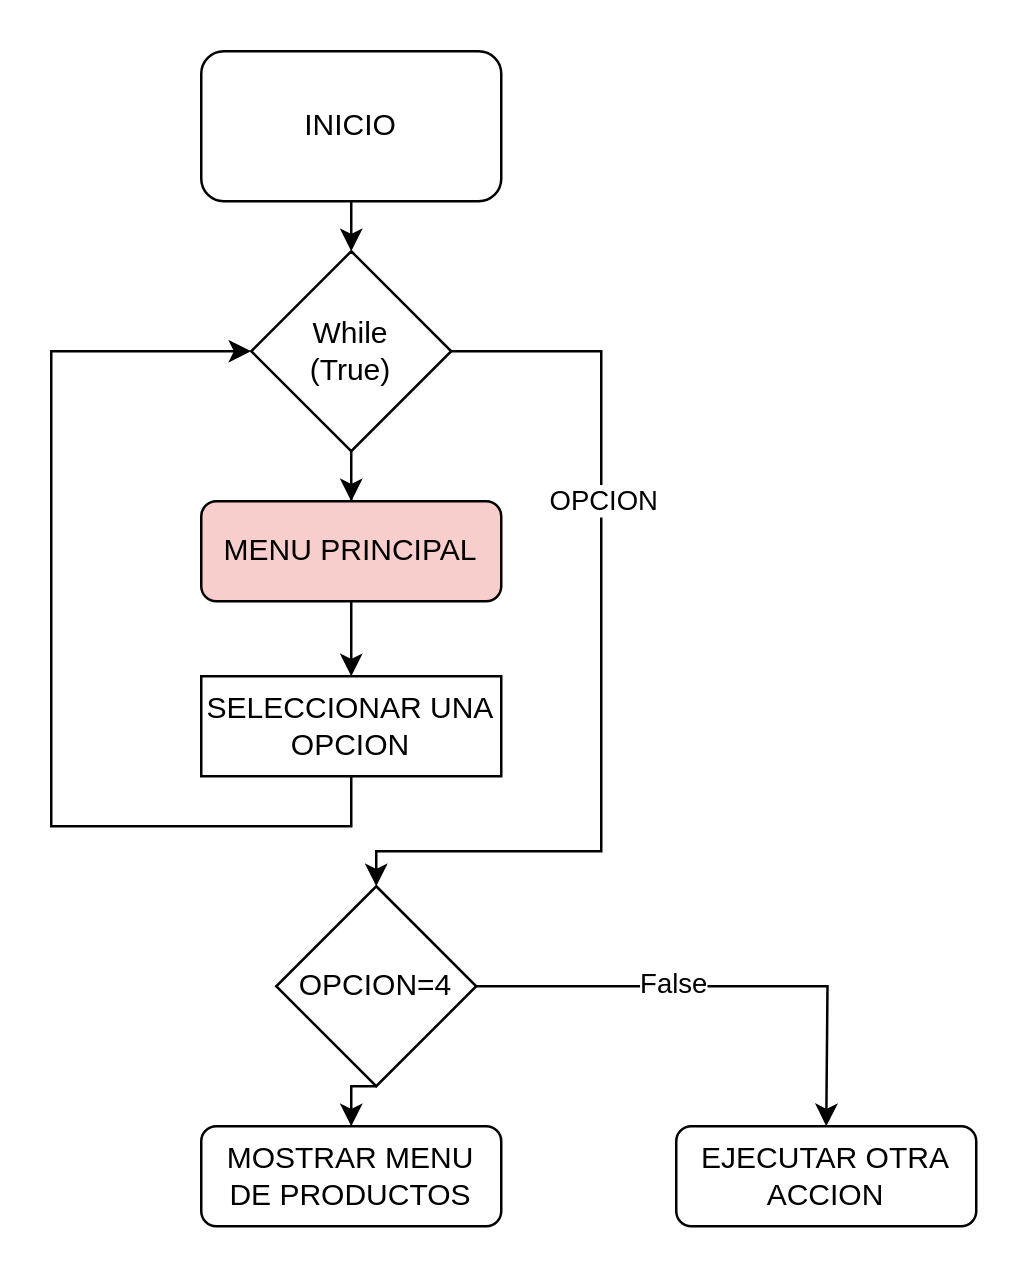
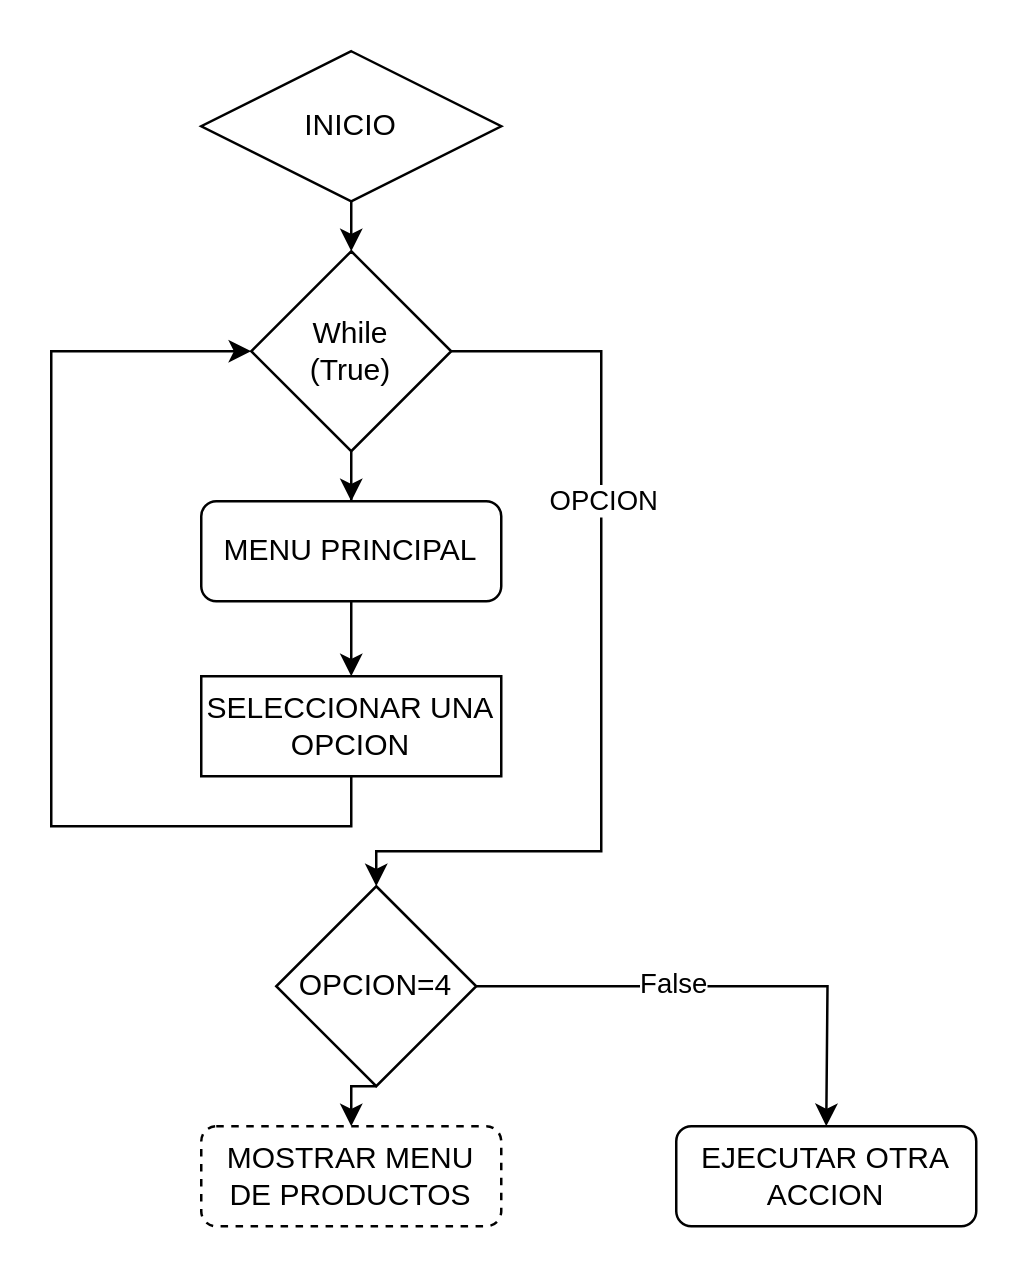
node "INICIO": shape rounded rectangle -> diamond
node "MENU PRINCIPAL": fillcolor #f8cecc -> #ffffff
node "MOSTRAR MENU DE PRODUCTOS": style solid -> dashed
